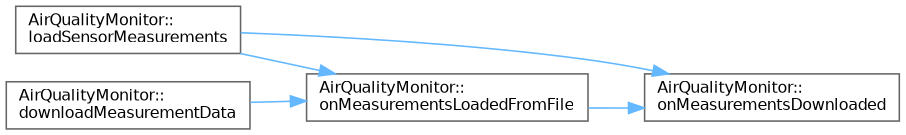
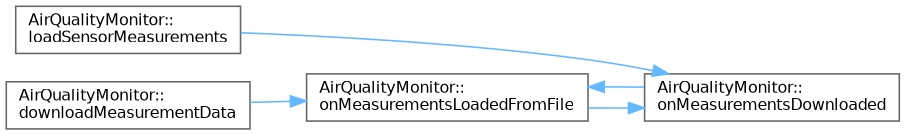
edge "AirQualityMonitor:: loadSensorMeasurements" -> "AirQualityMonitor:: onMeasurementsLoadedFromFile": now "AirQualityMonitor:: onMeasurementsDownloaded" -> "AirQualityMonitor:: onMeasurementsLoadedFromFile"
